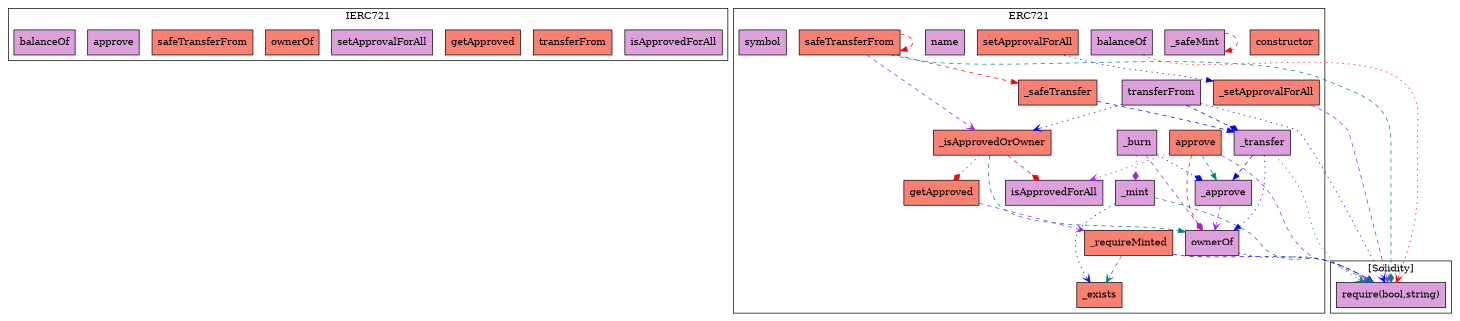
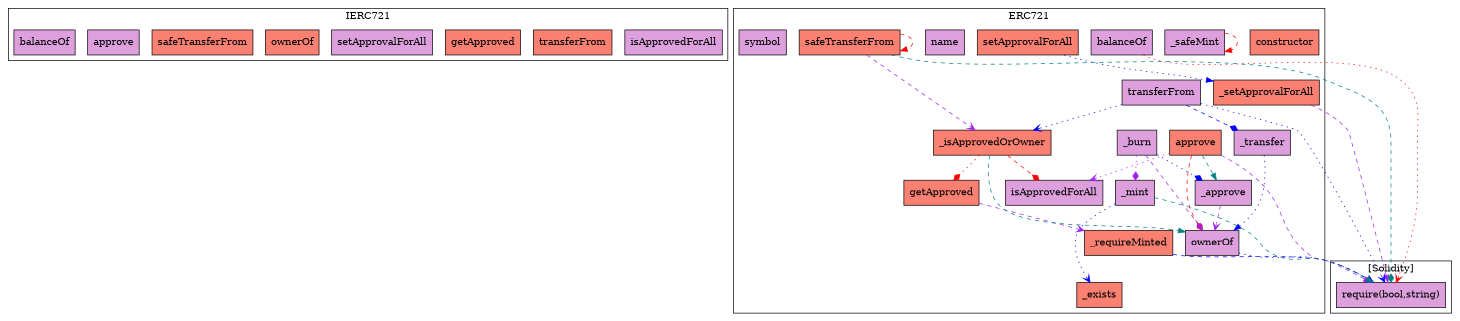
node "_safeTransfer": removed
edge "_transfer" -> "_approve": removed
edge "_setApprovalForAll" -> "require(bool,string)": arrowhead vee -> normal
edge "_transfer" -> "require(bool,string)": removed
edge "_requireMinted" -> "_exists": removed
